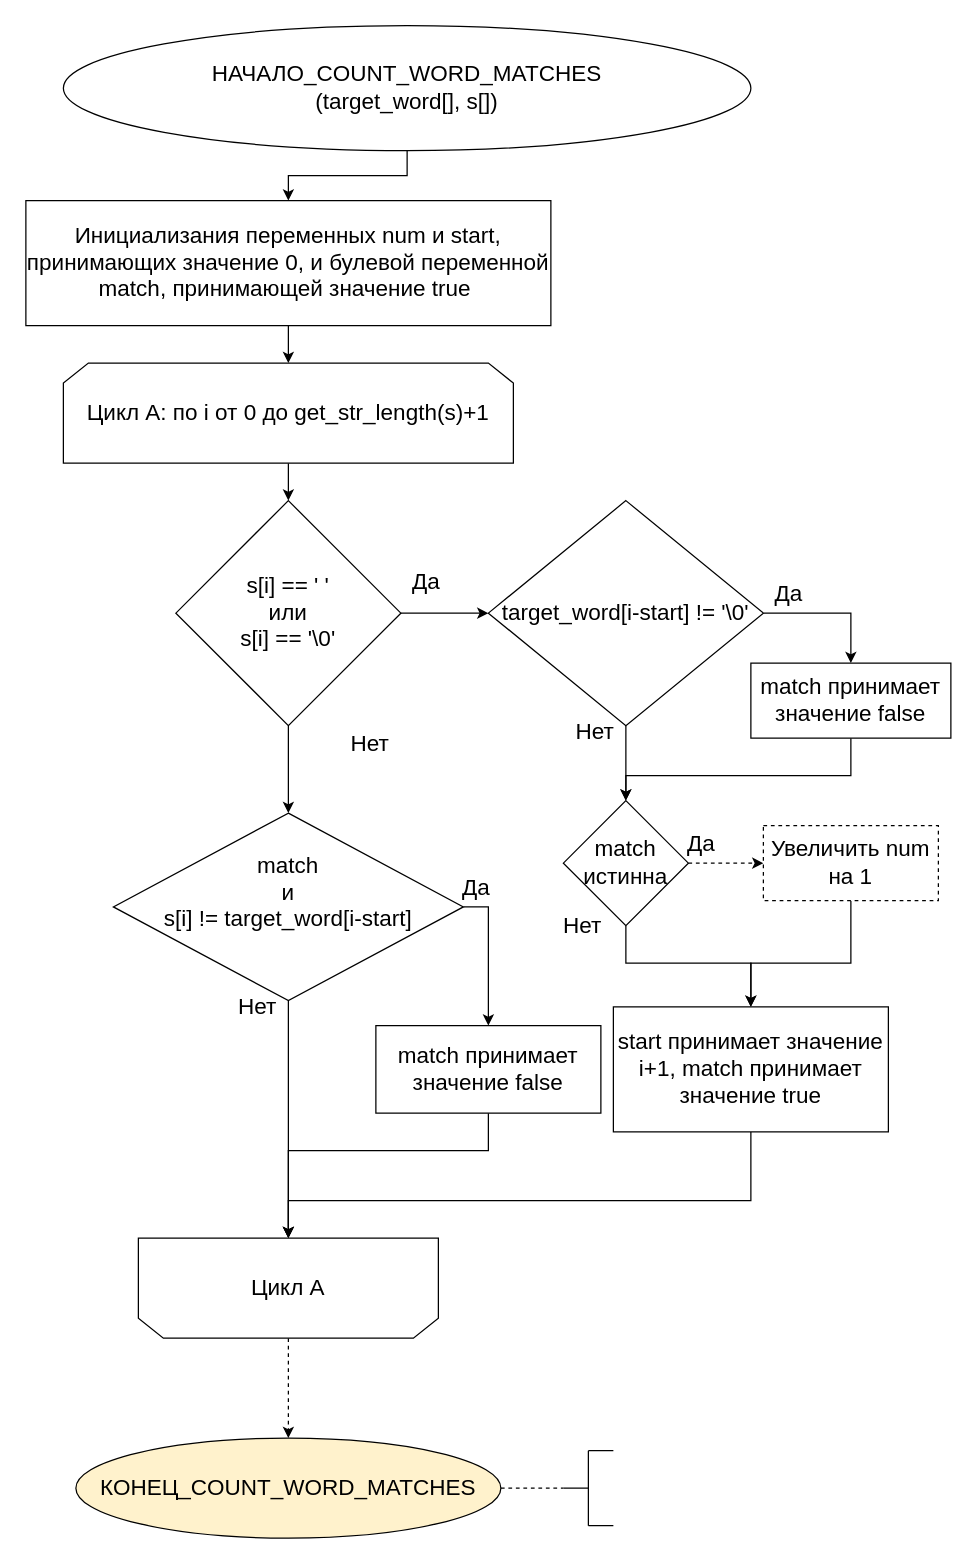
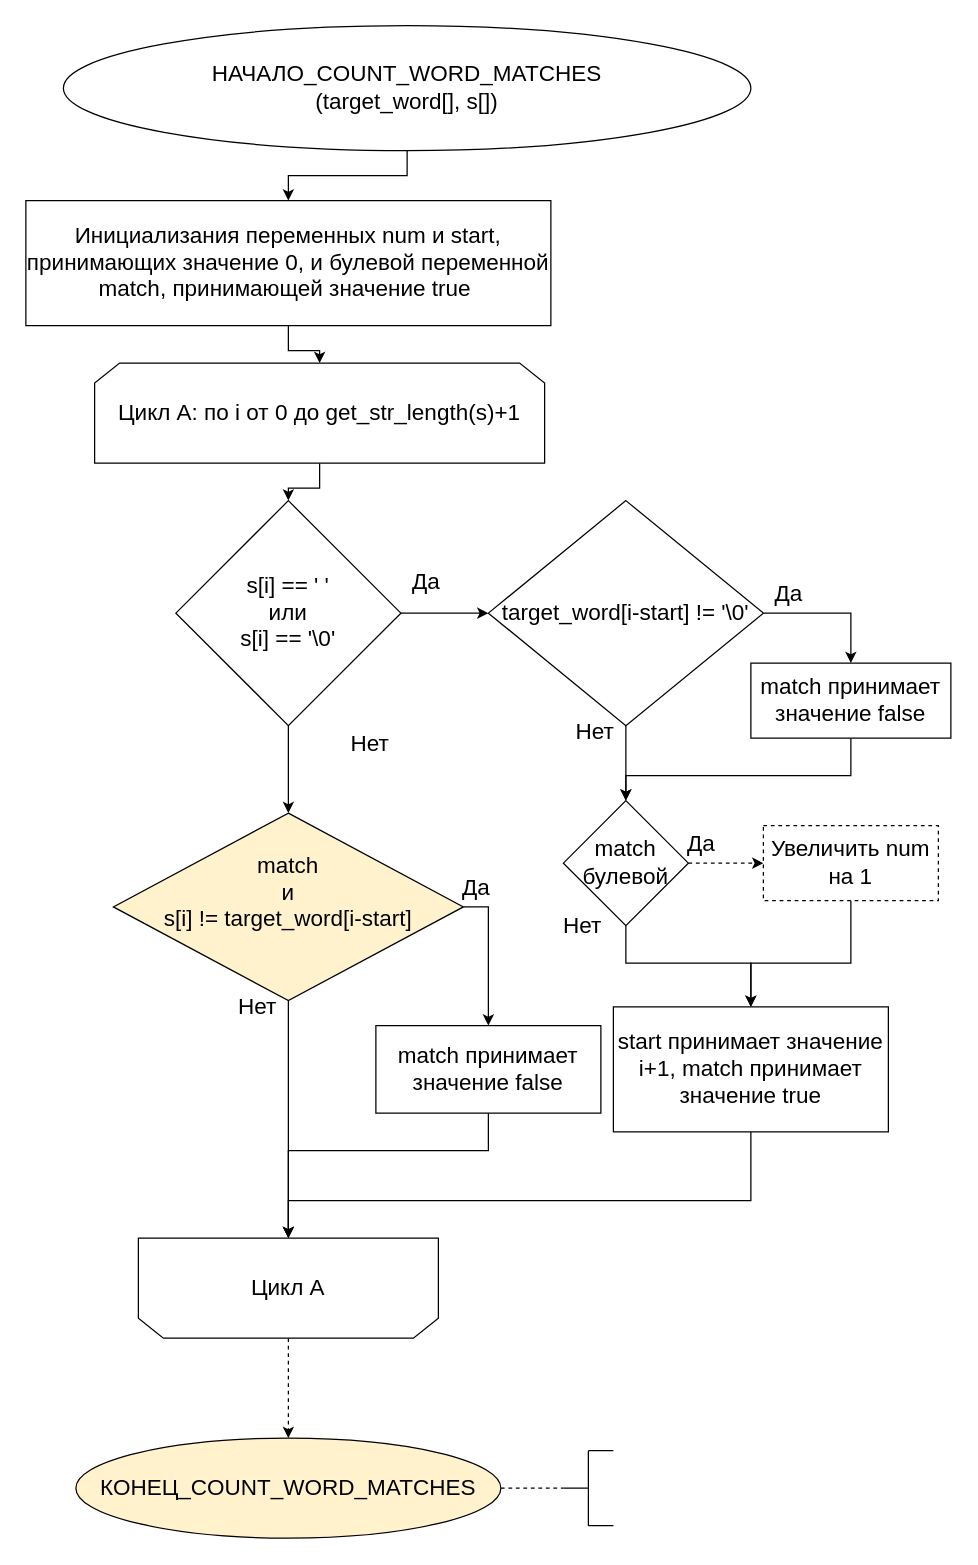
node "Цикл А: по i от 0 до get_str_length(s)+1": moved (288, 413) -> (319, 413)
node "match истинна": label "match истинна" -> "match булевой"
node "match и s[i] != target_word[i-start]": fillcolor #ffffff -> #fff2cc
